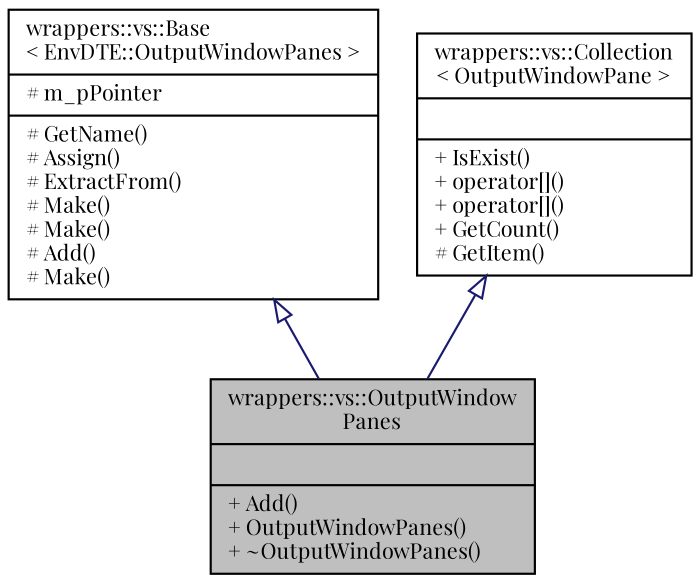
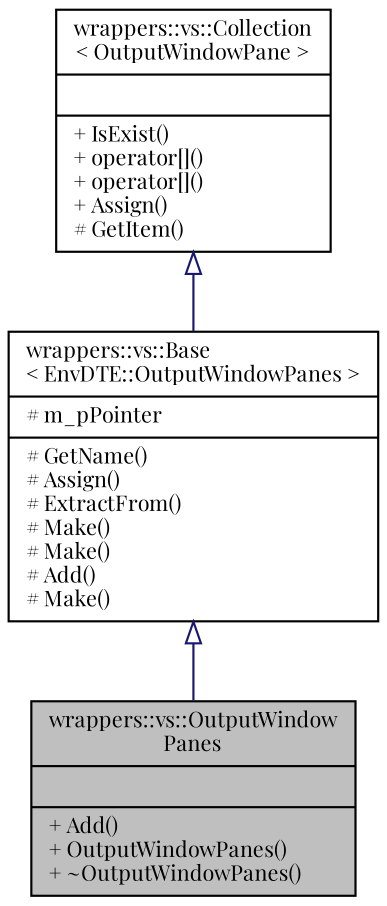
node "wrappers::vs::Collection": text "+ GetCount()" -> "+ Assign()"
edge "wrappers::vs::OutputWindow" -> "wrappers::vs::Collection": now "wrappers::vs::Base" -> "wrappers::vs::Collection"
